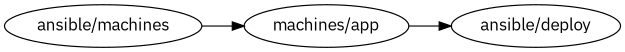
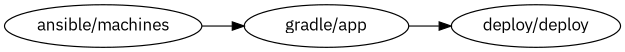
node "machines/app": label "machines/app" -> "gradle/app"
node "ansible/deploy": label "ansible/deploy" -> "deploy/deploy"
